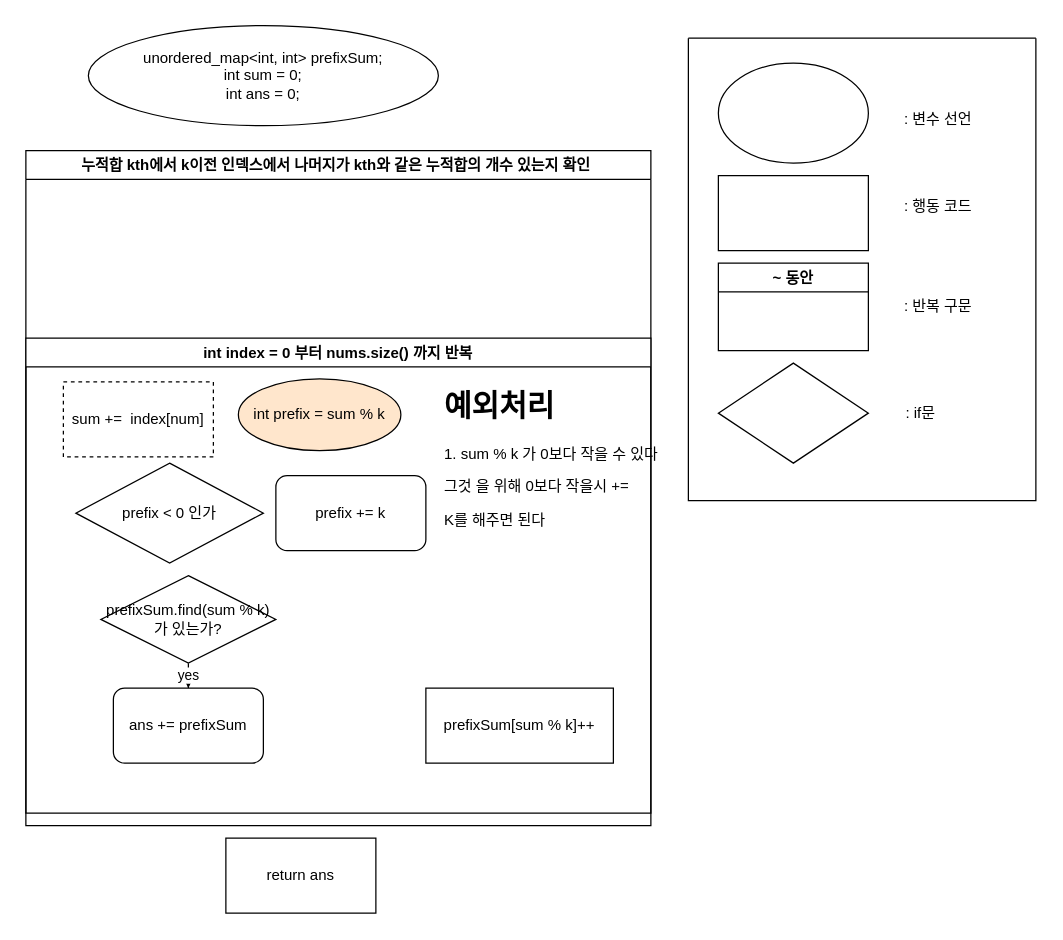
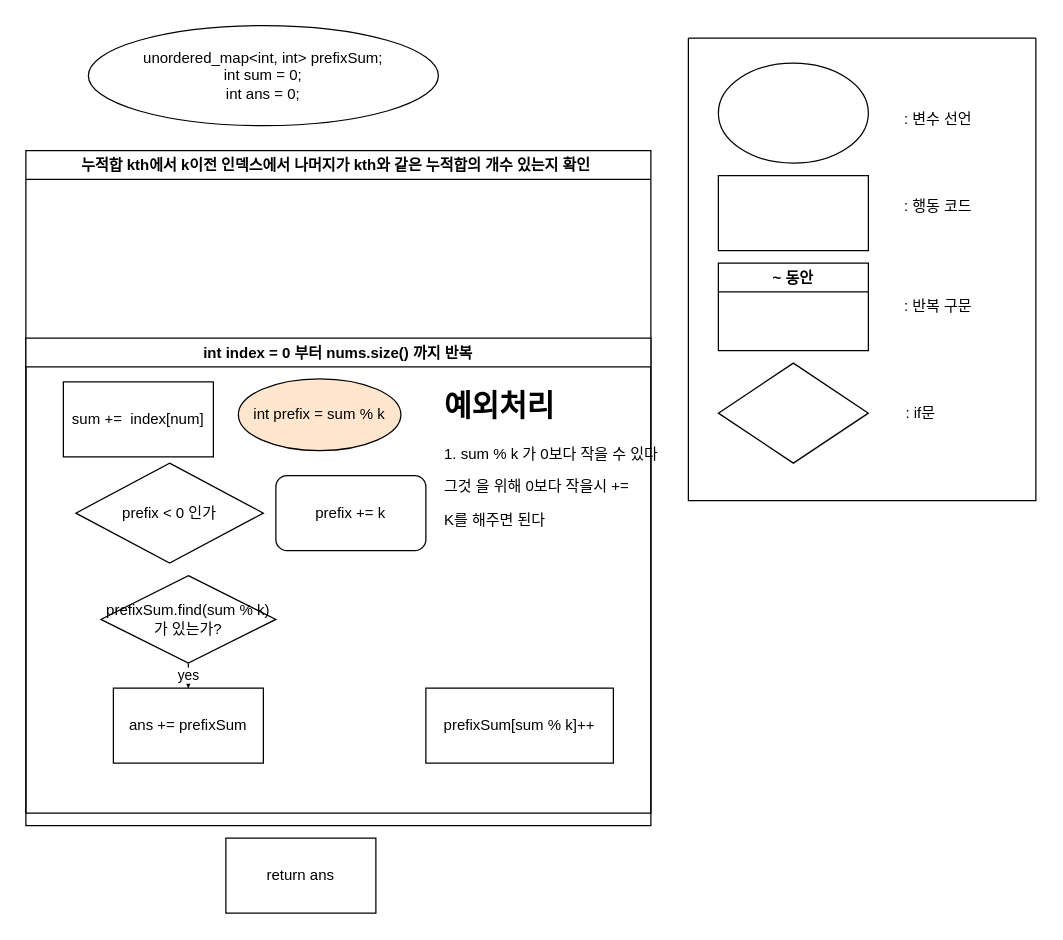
node "sum += index[num]": style dashed -> solid
node "ans += prefixSum": shape rounded rectangle -> rectangle
